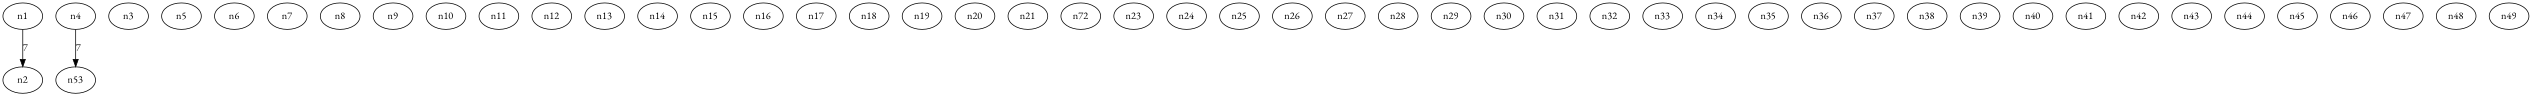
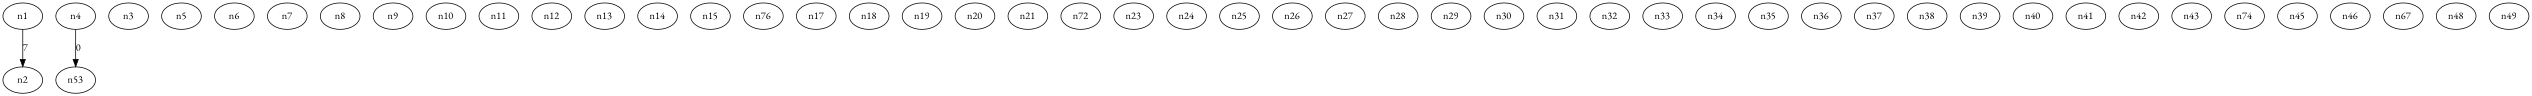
node "n16": label "n16" -> "n76"
node "n44": label "n44" -> "n74"
node "n47": label "n47" -> "n67"
edge "n4" -> "n53": label "7" -> "0"
